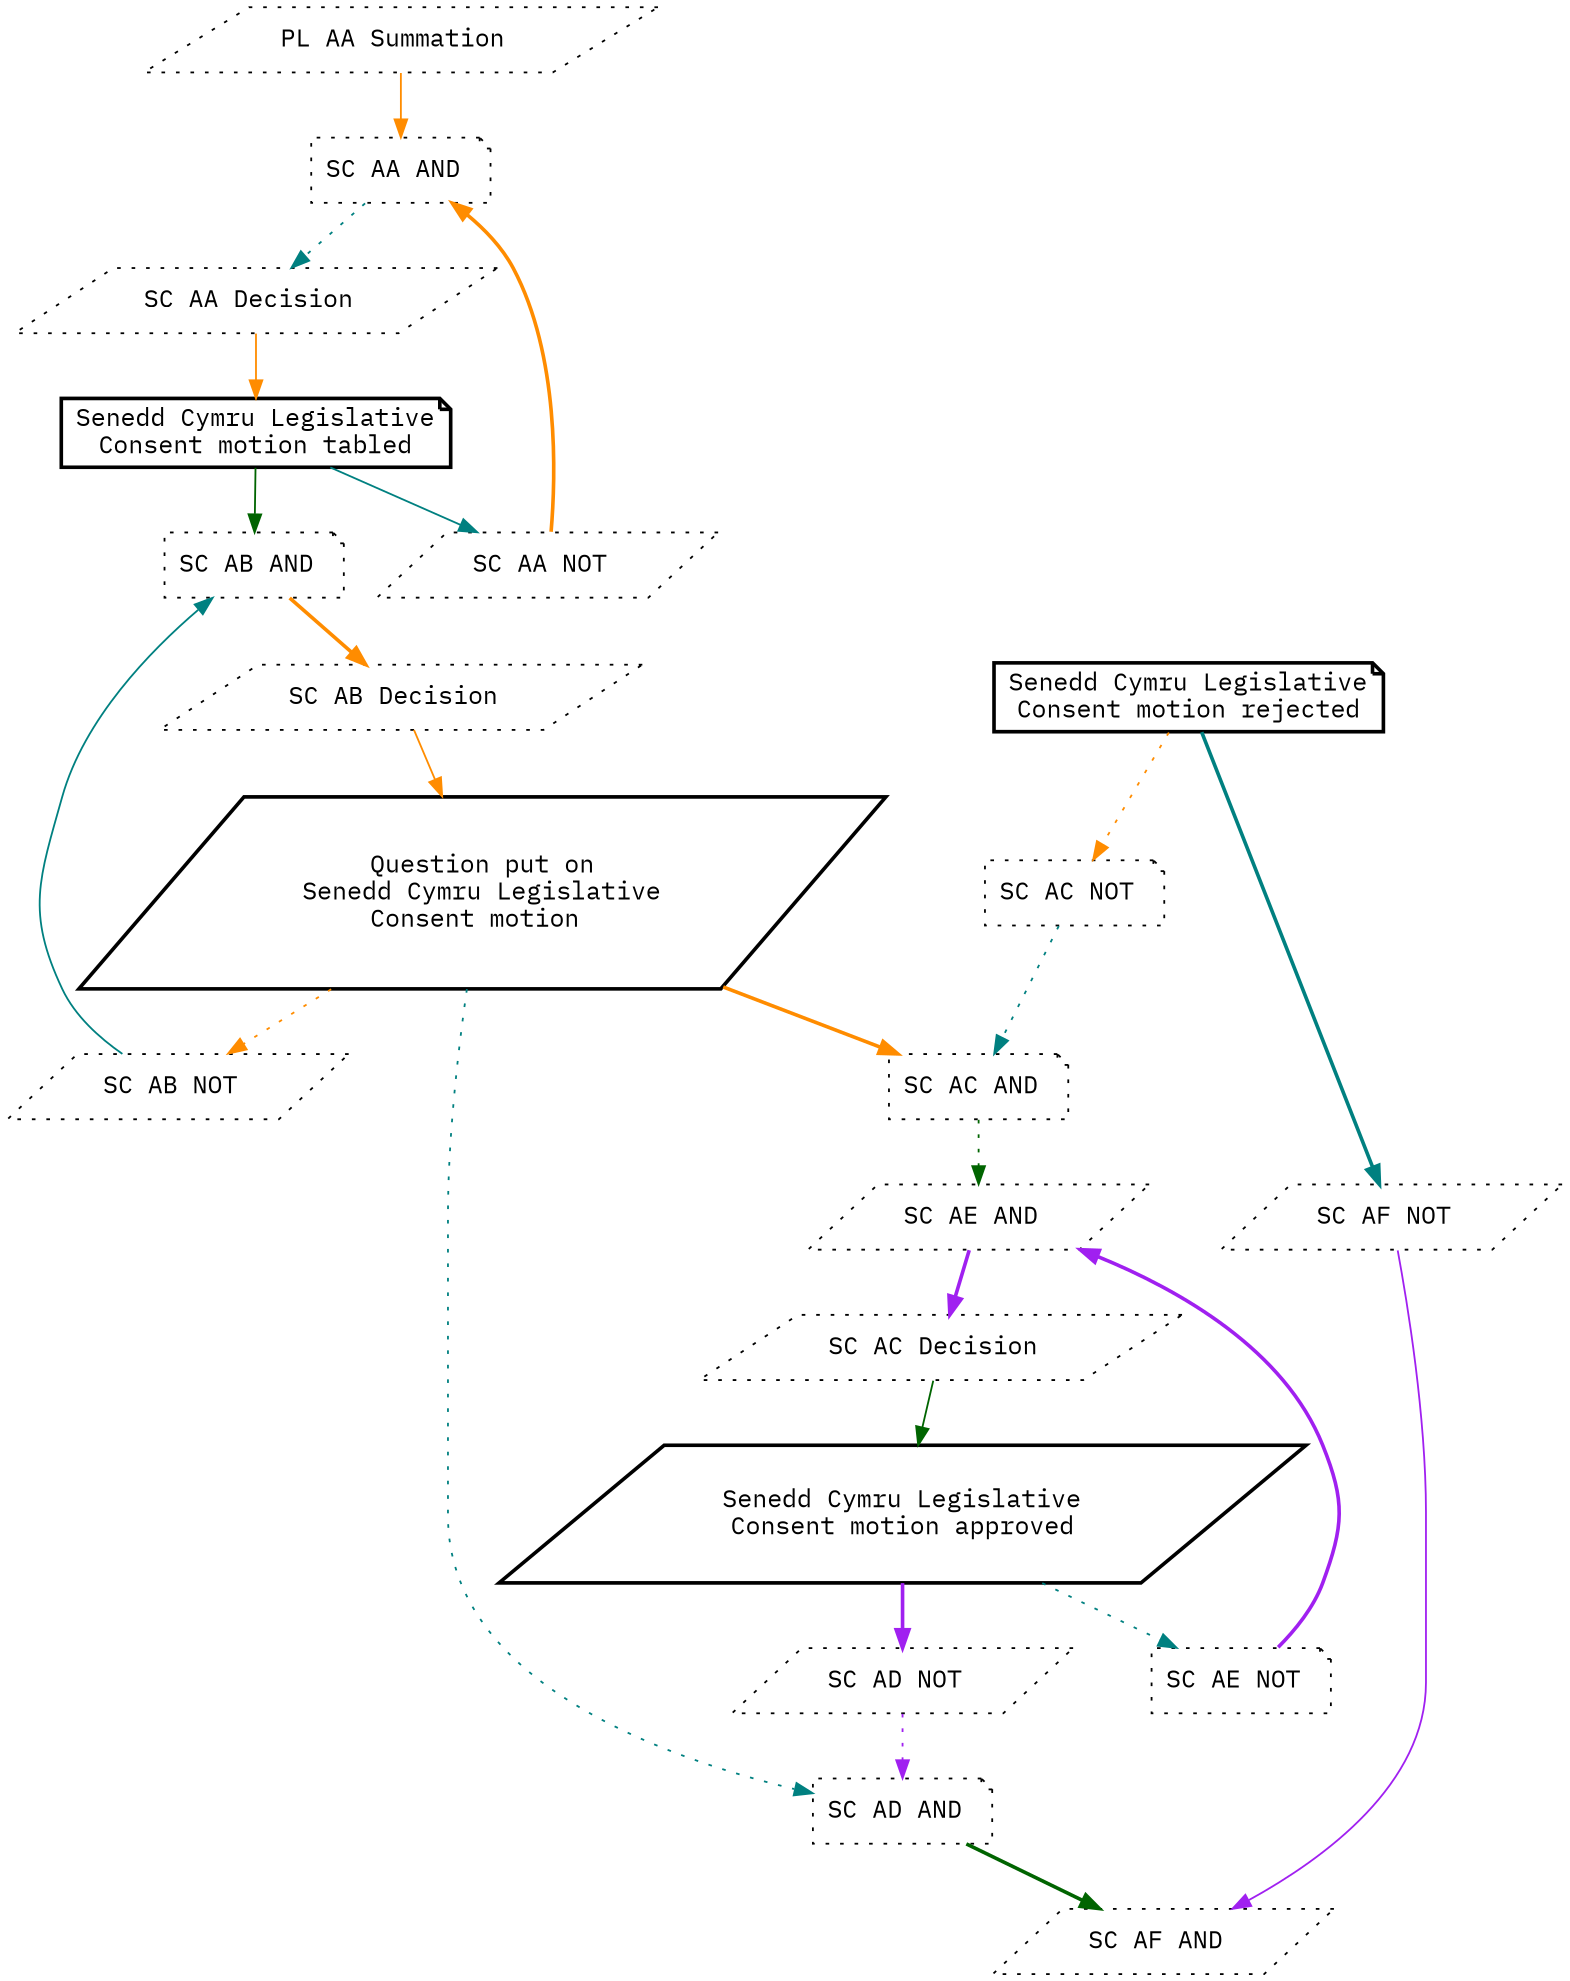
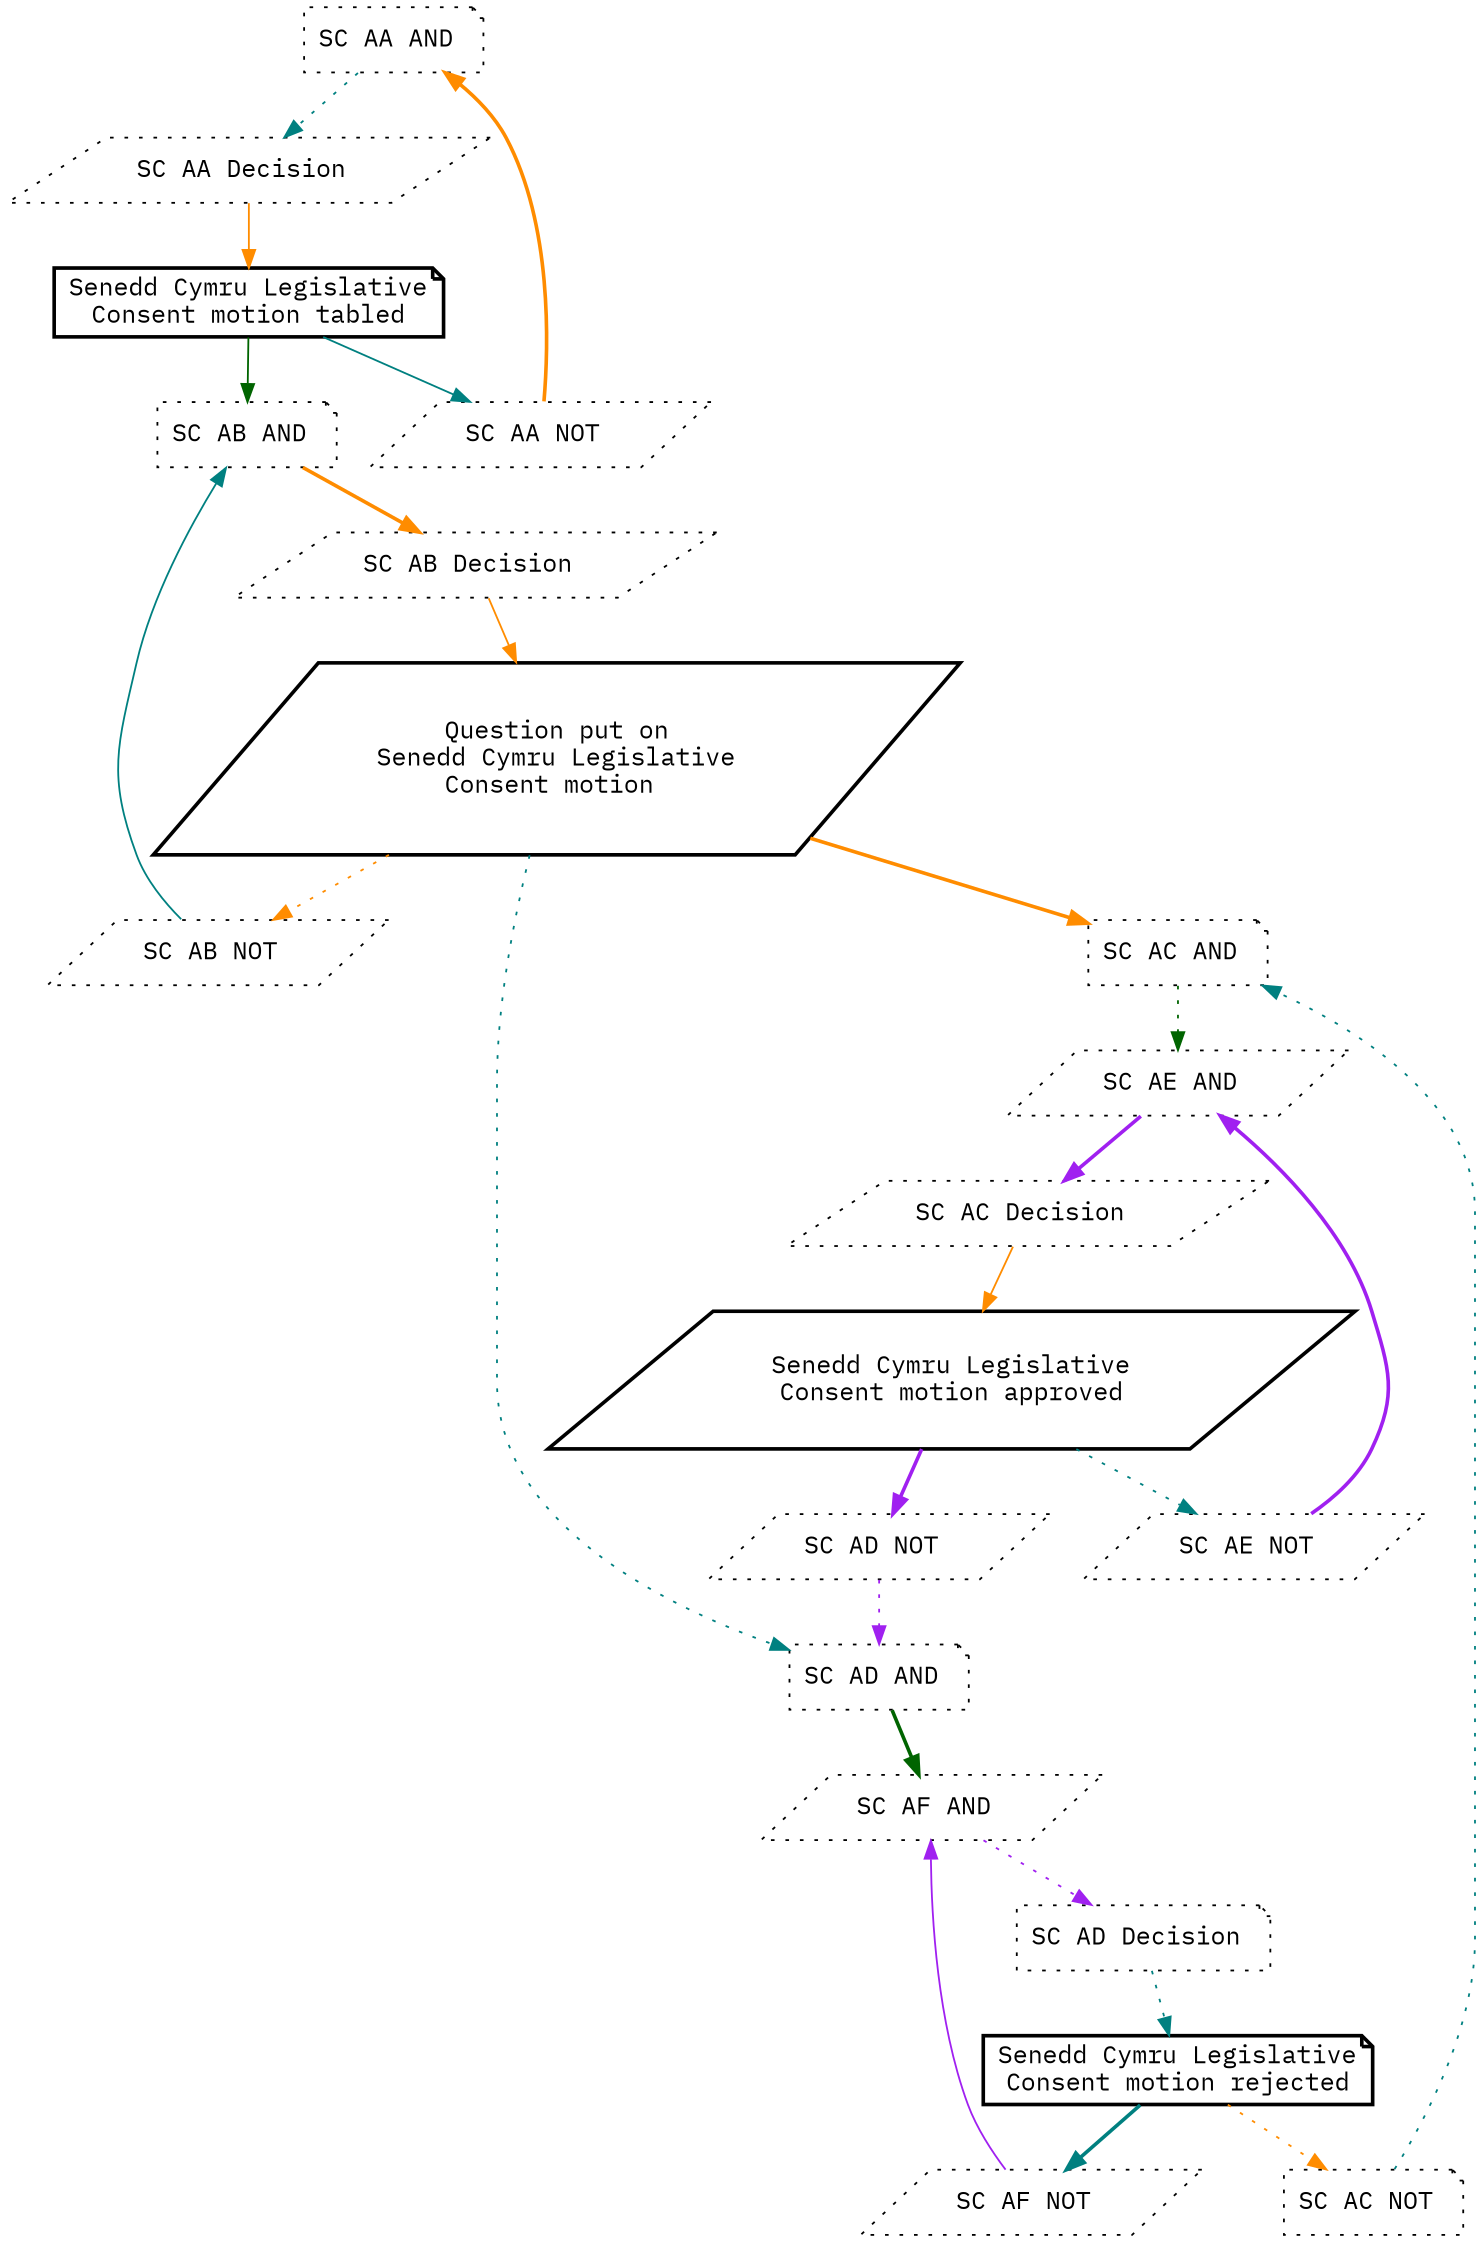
node "PL AA Summation": removed
edge "SC AC Decision" -> "Senedd Cymru Legislative Consent motion approved": color darkgreen -> darkorange
node "SC AE NOT": shape note -> parallelogram
node "SC AD Decision": added
